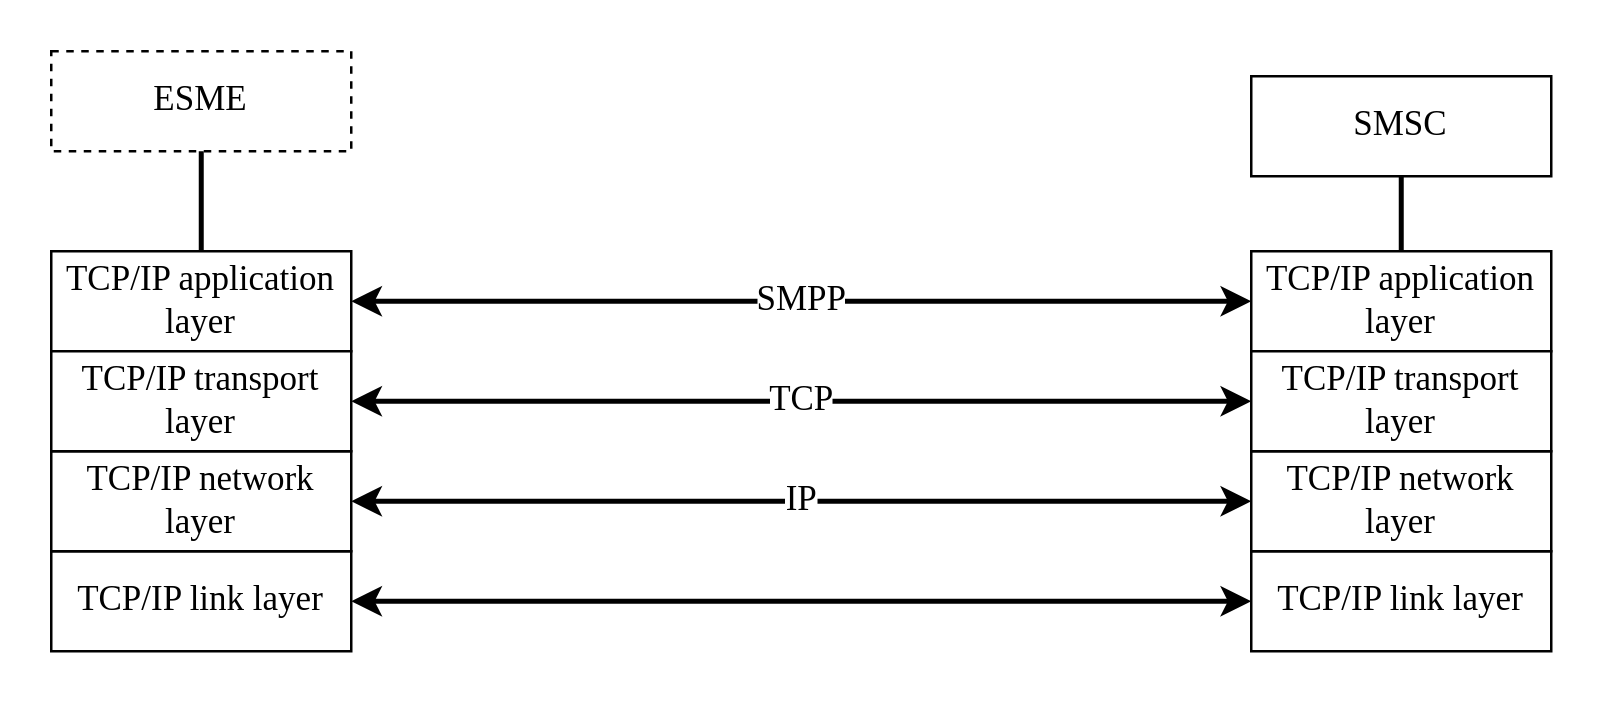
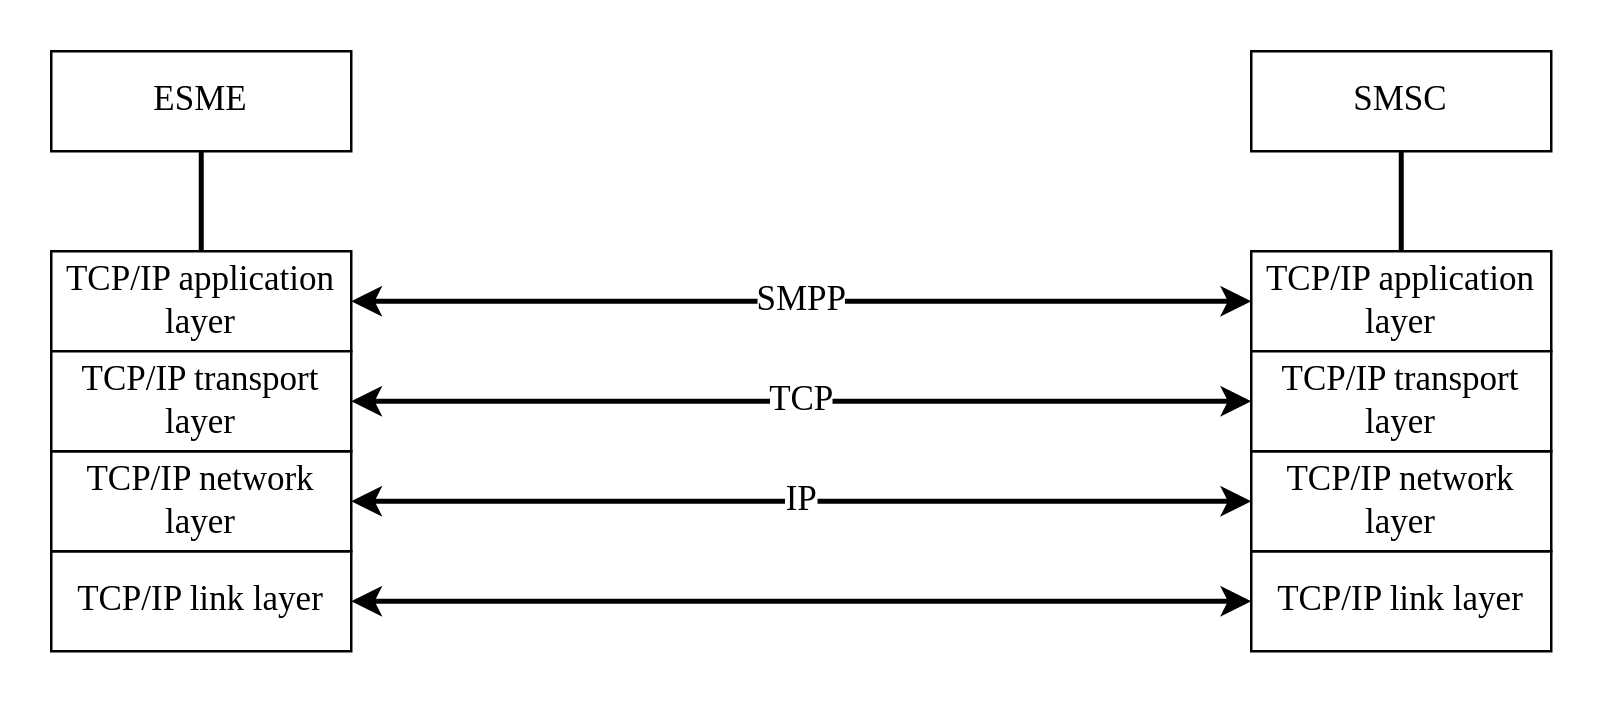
node "ESME": style dashed -> solid
node "SMSC": moved (1401, 126) -> (1401, 101)
